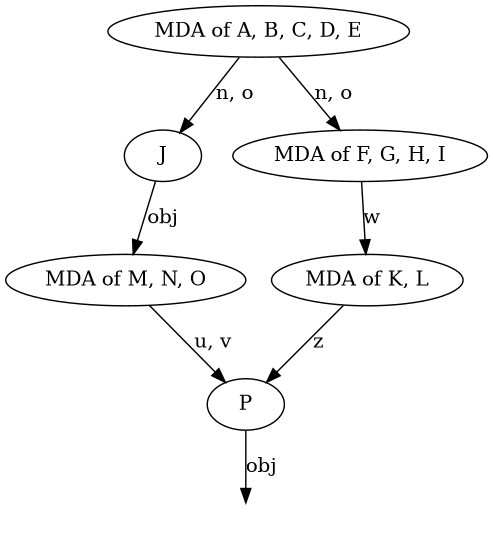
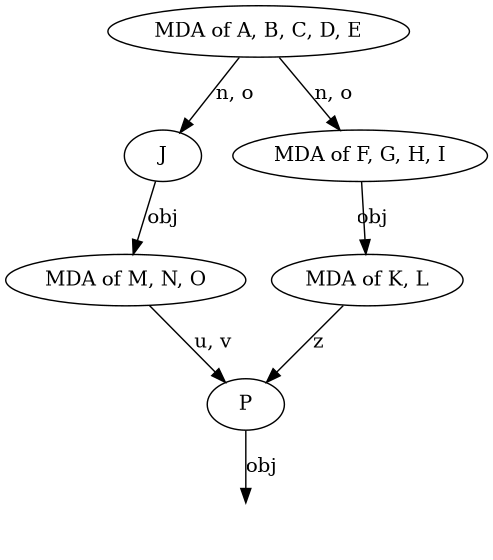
edge "MDA of F, G, H, I" -> "MDA of K, L": label "w" -> "obj"
